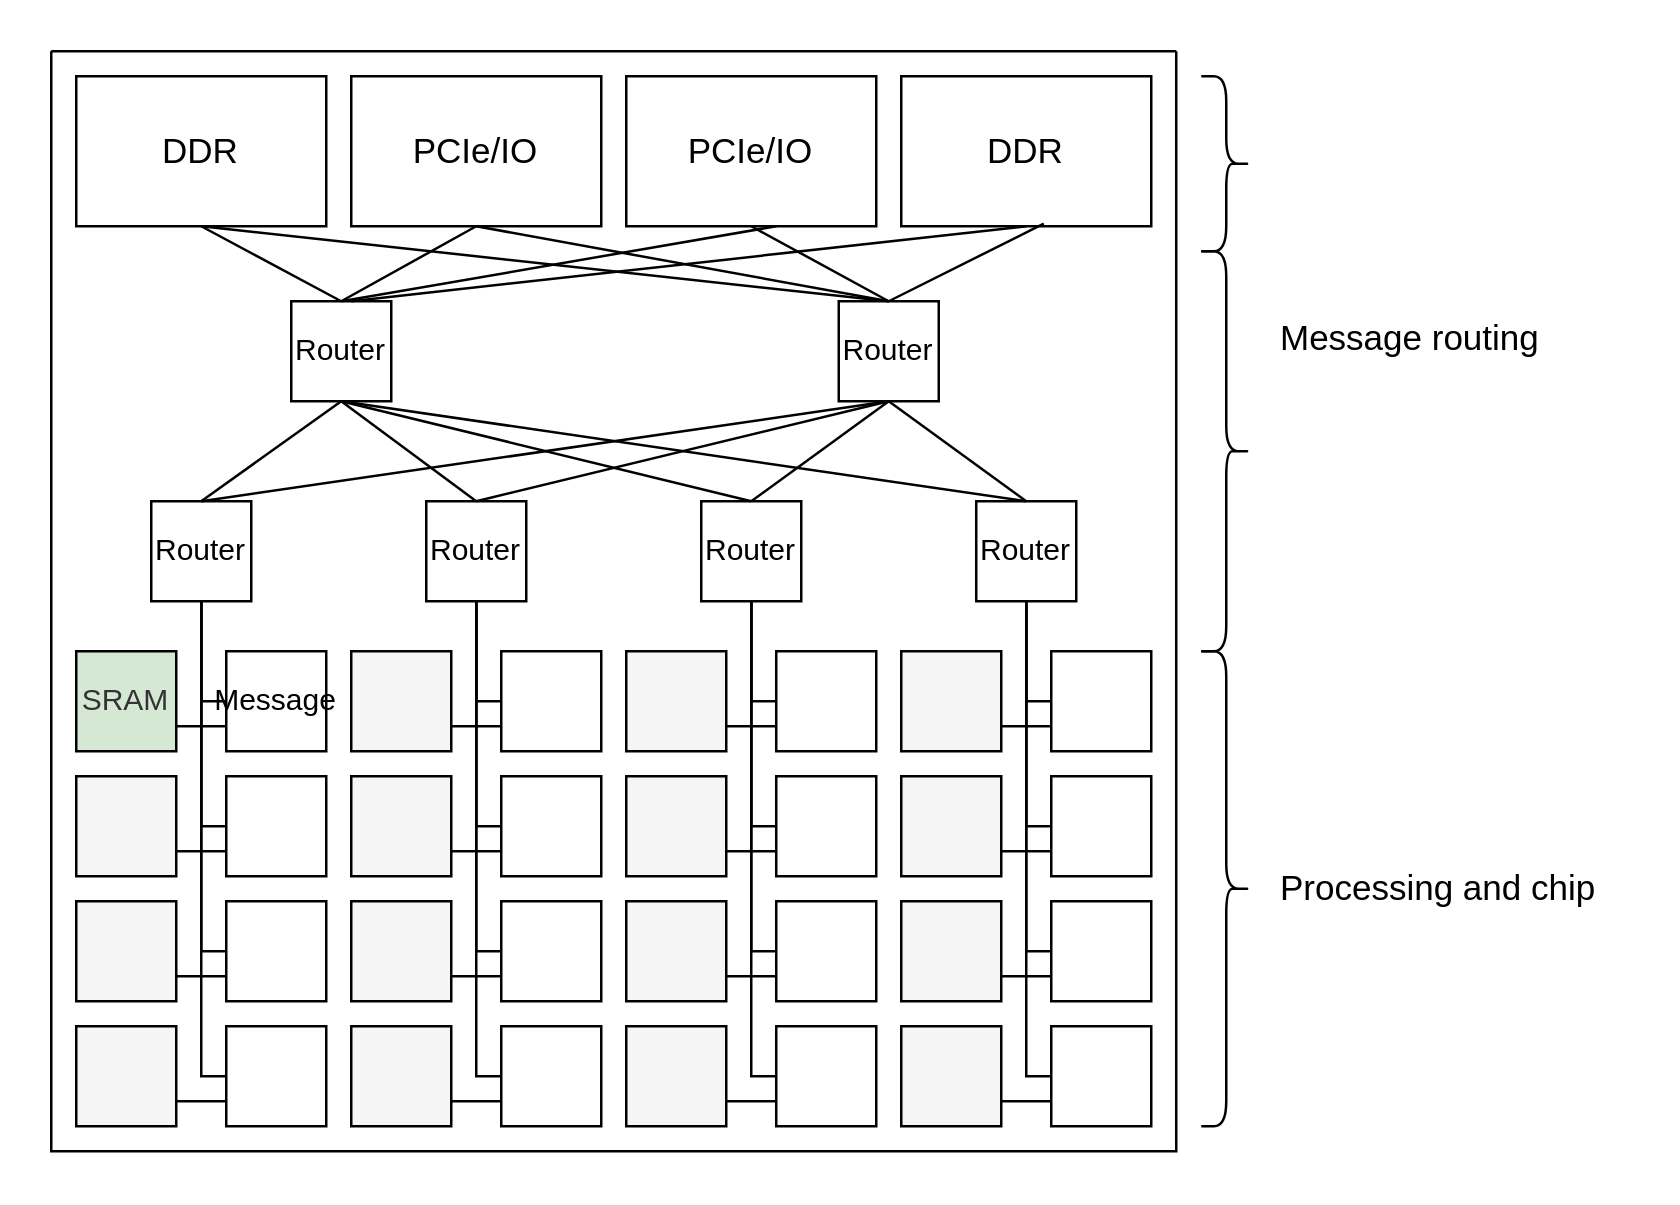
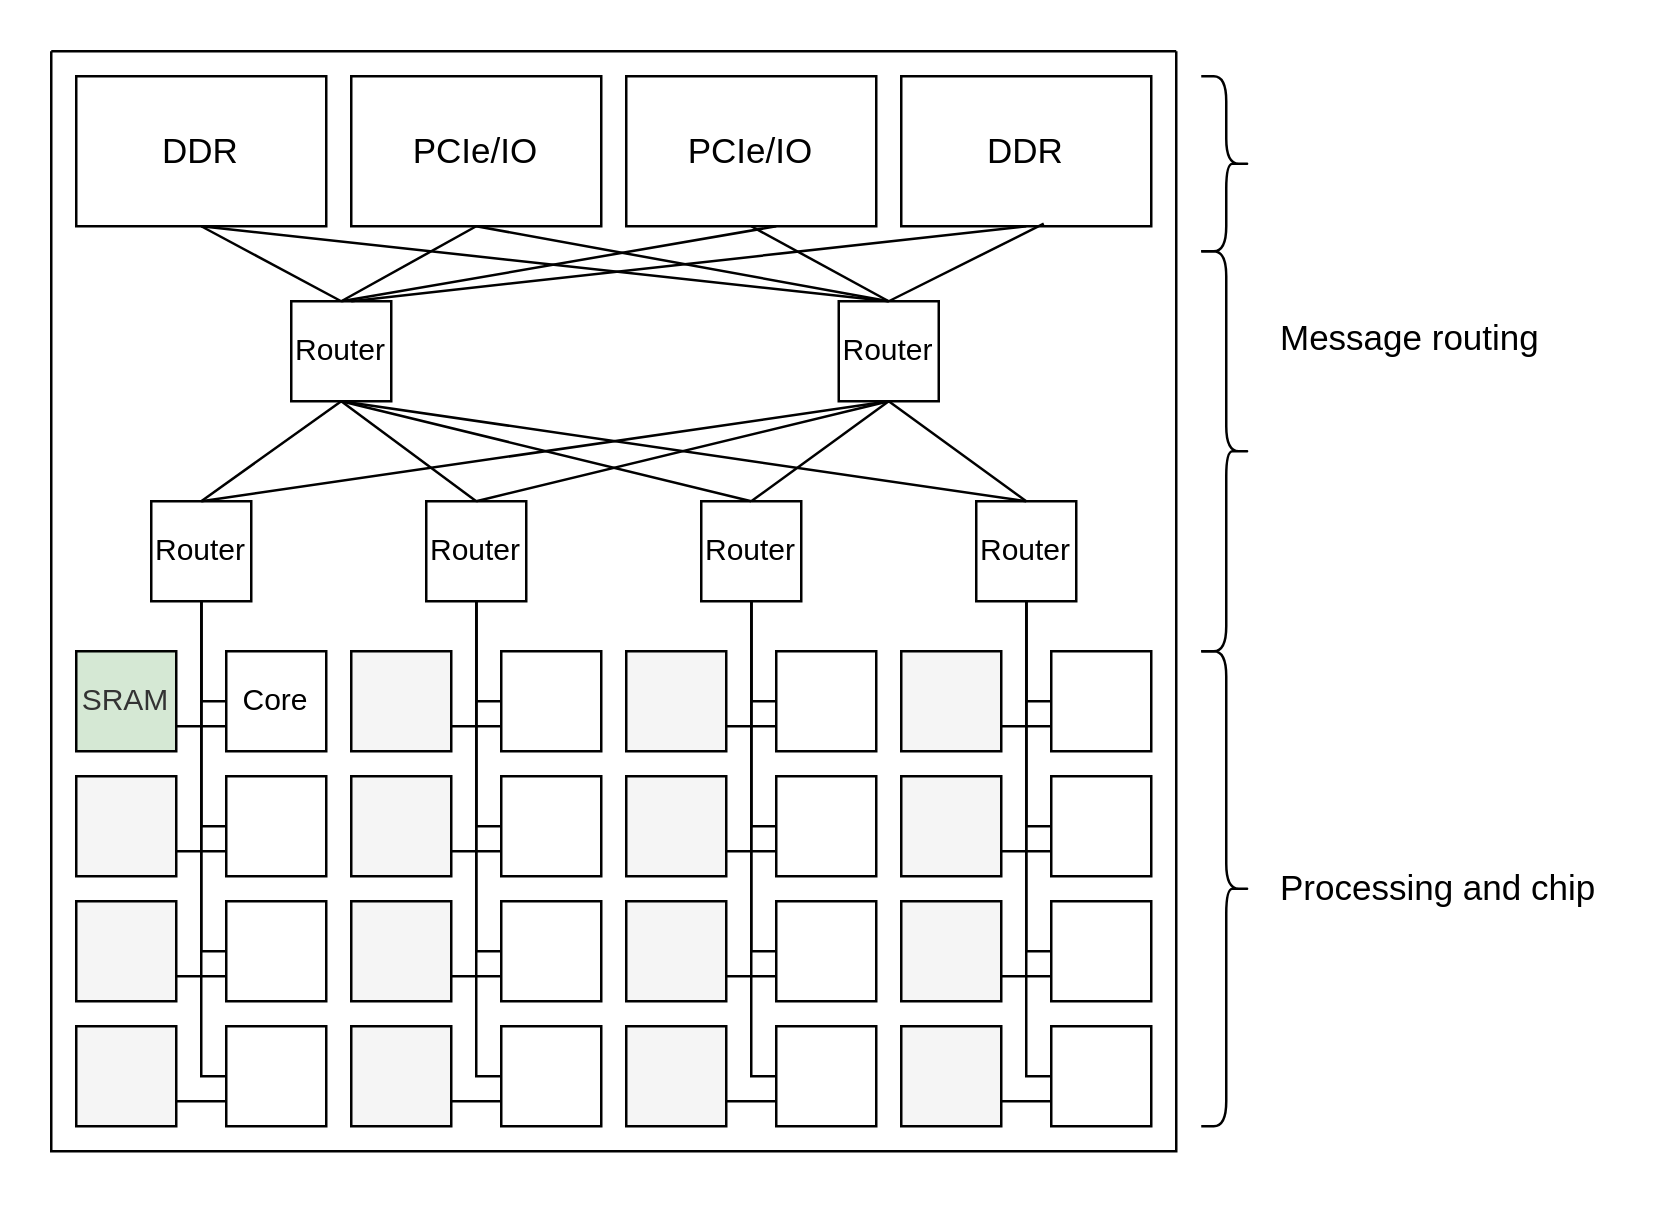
node "Message": label "Message" -> "Core"
